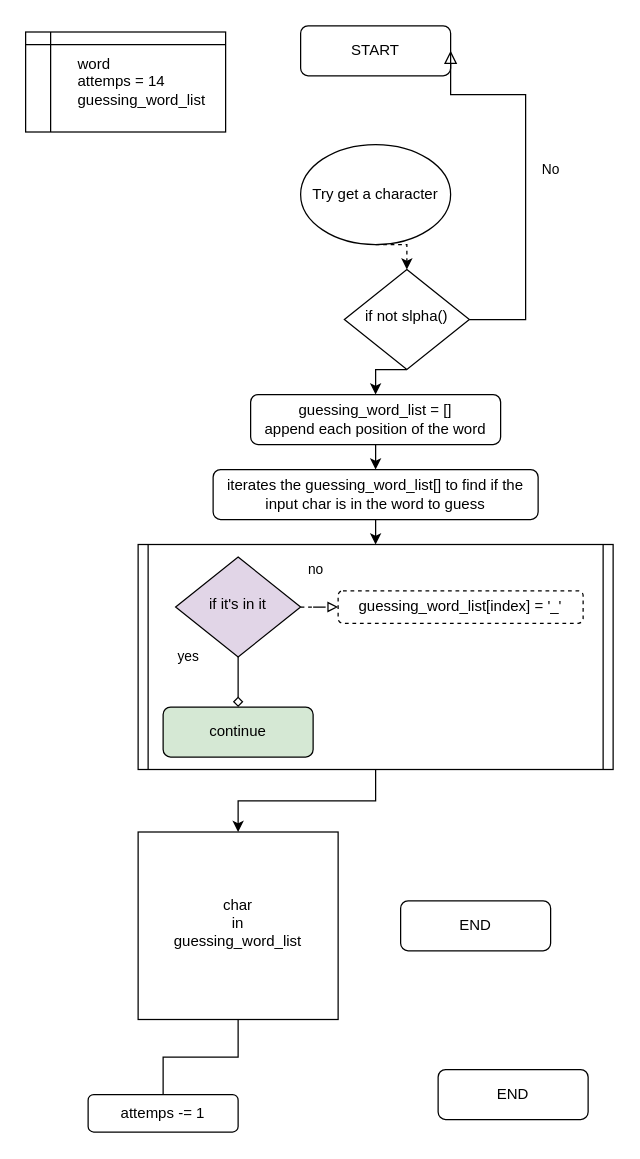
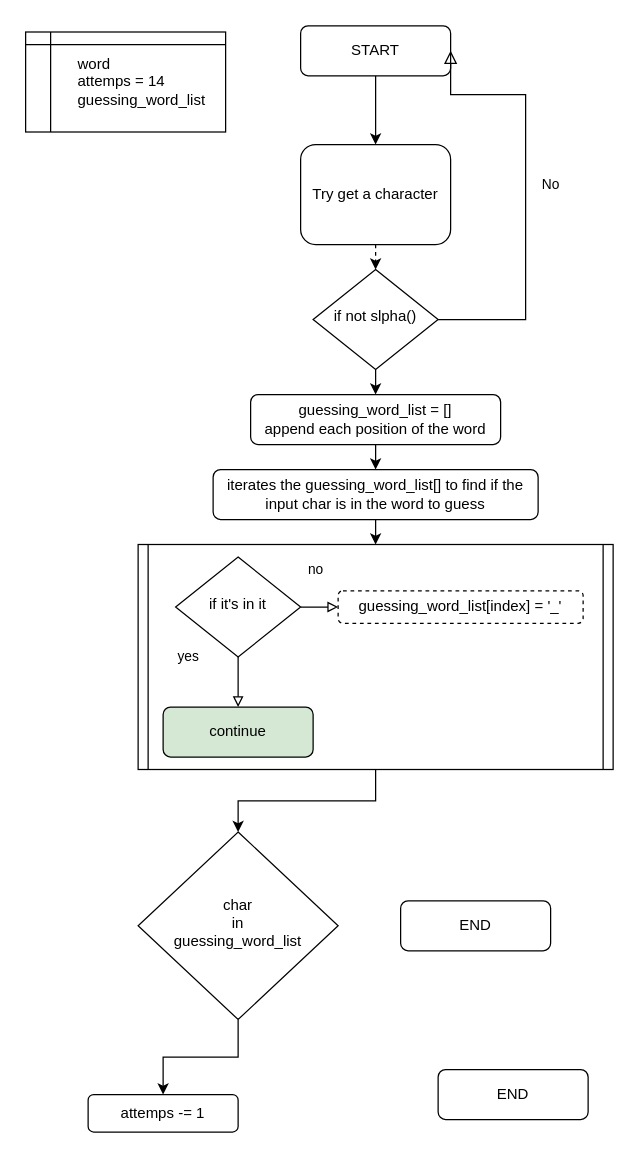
edge "START" -> "Try get a character": added
node "Try get a character": shape ellipse -> rounded rectangle
node "if not slpha()": moved (407, 319) -> (376, 319)
node "if it's in it": fillcolor #e1d5e7 -> #ffffff
edge "if it's in it" -> "guessing_word_list[index] = '_'": style dashed -> solid
edge "if it's in it" -> "continue": arrowhead diamond -> block
node "char in guessing_word_list": shape rectangle -> diamond
edge "char in guessing_word_list" -- "attemps -= 1": arrowhead none -> classic
